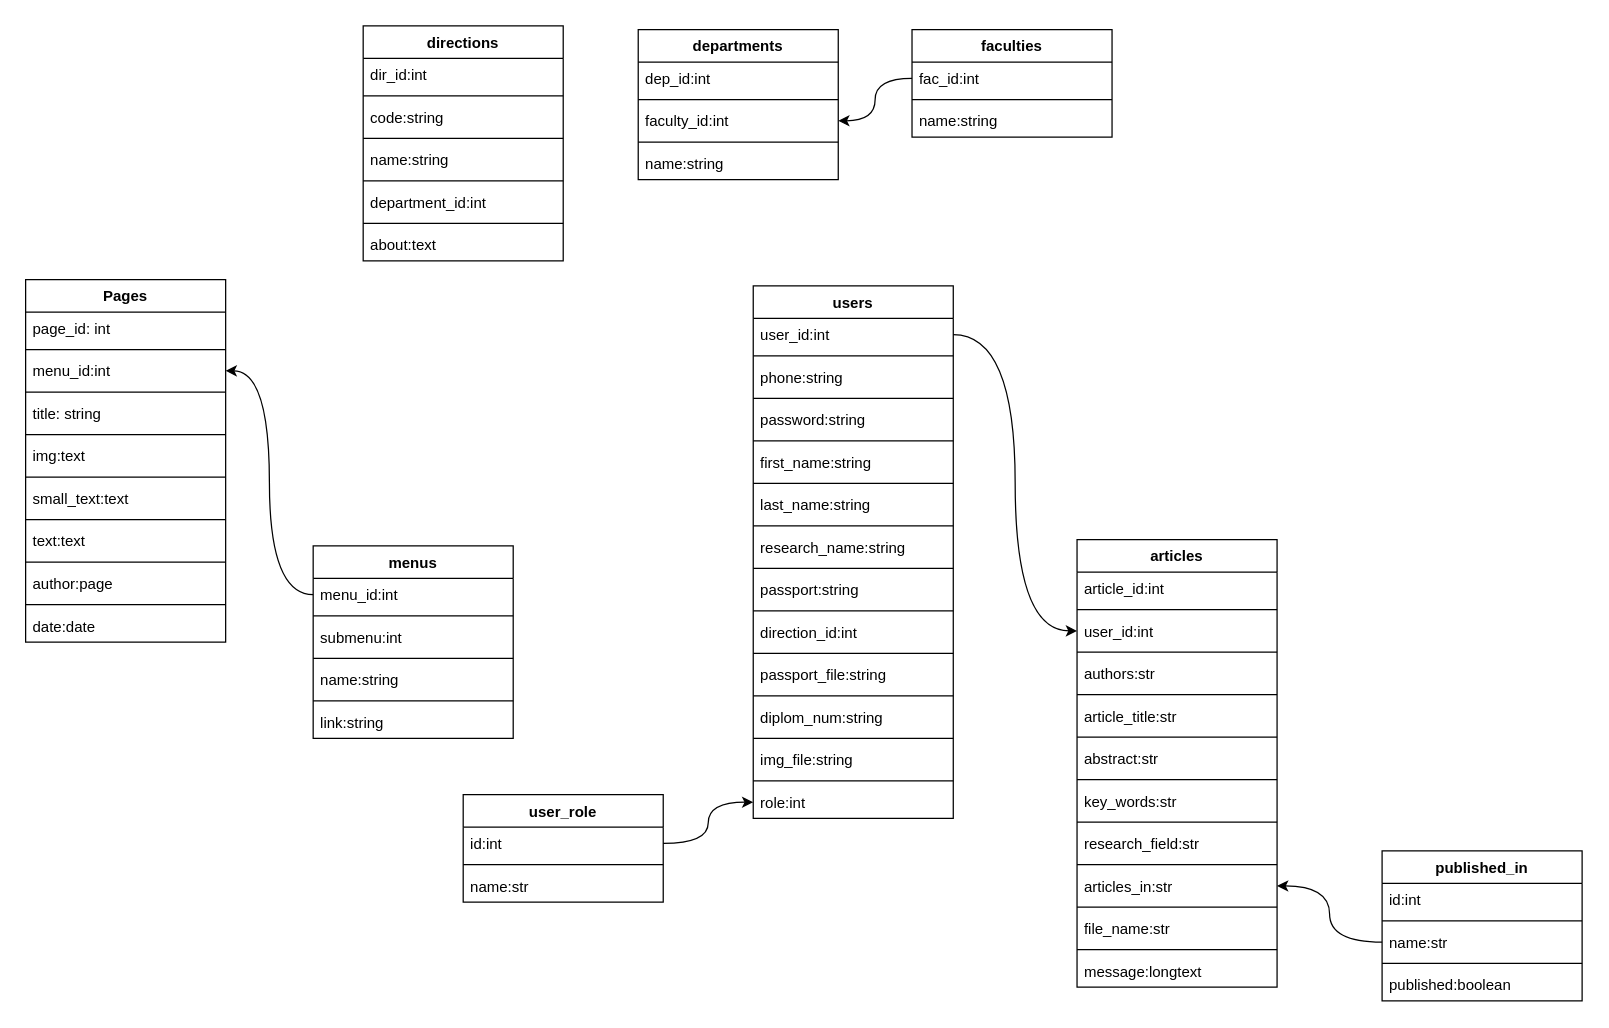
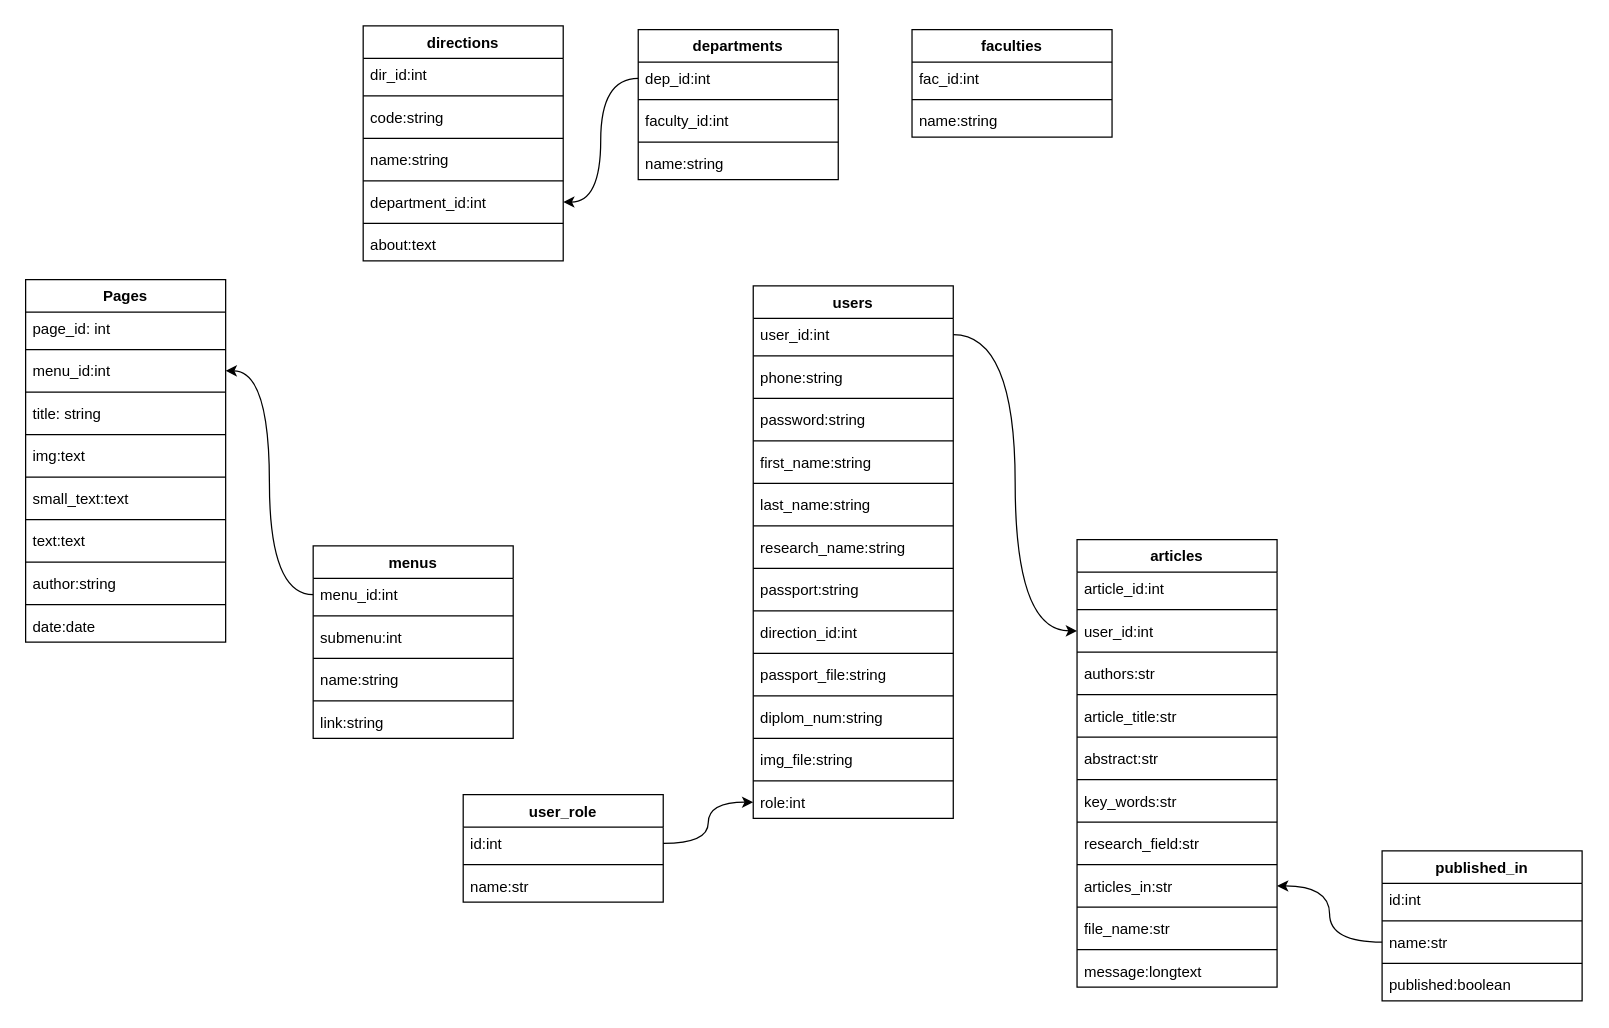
edge "fac_id:int" -> "faculty_id:int": removed
edge "dep_id:int" -> "department_id:int": added
node "author:page": label "author:page" -> "author:string"
